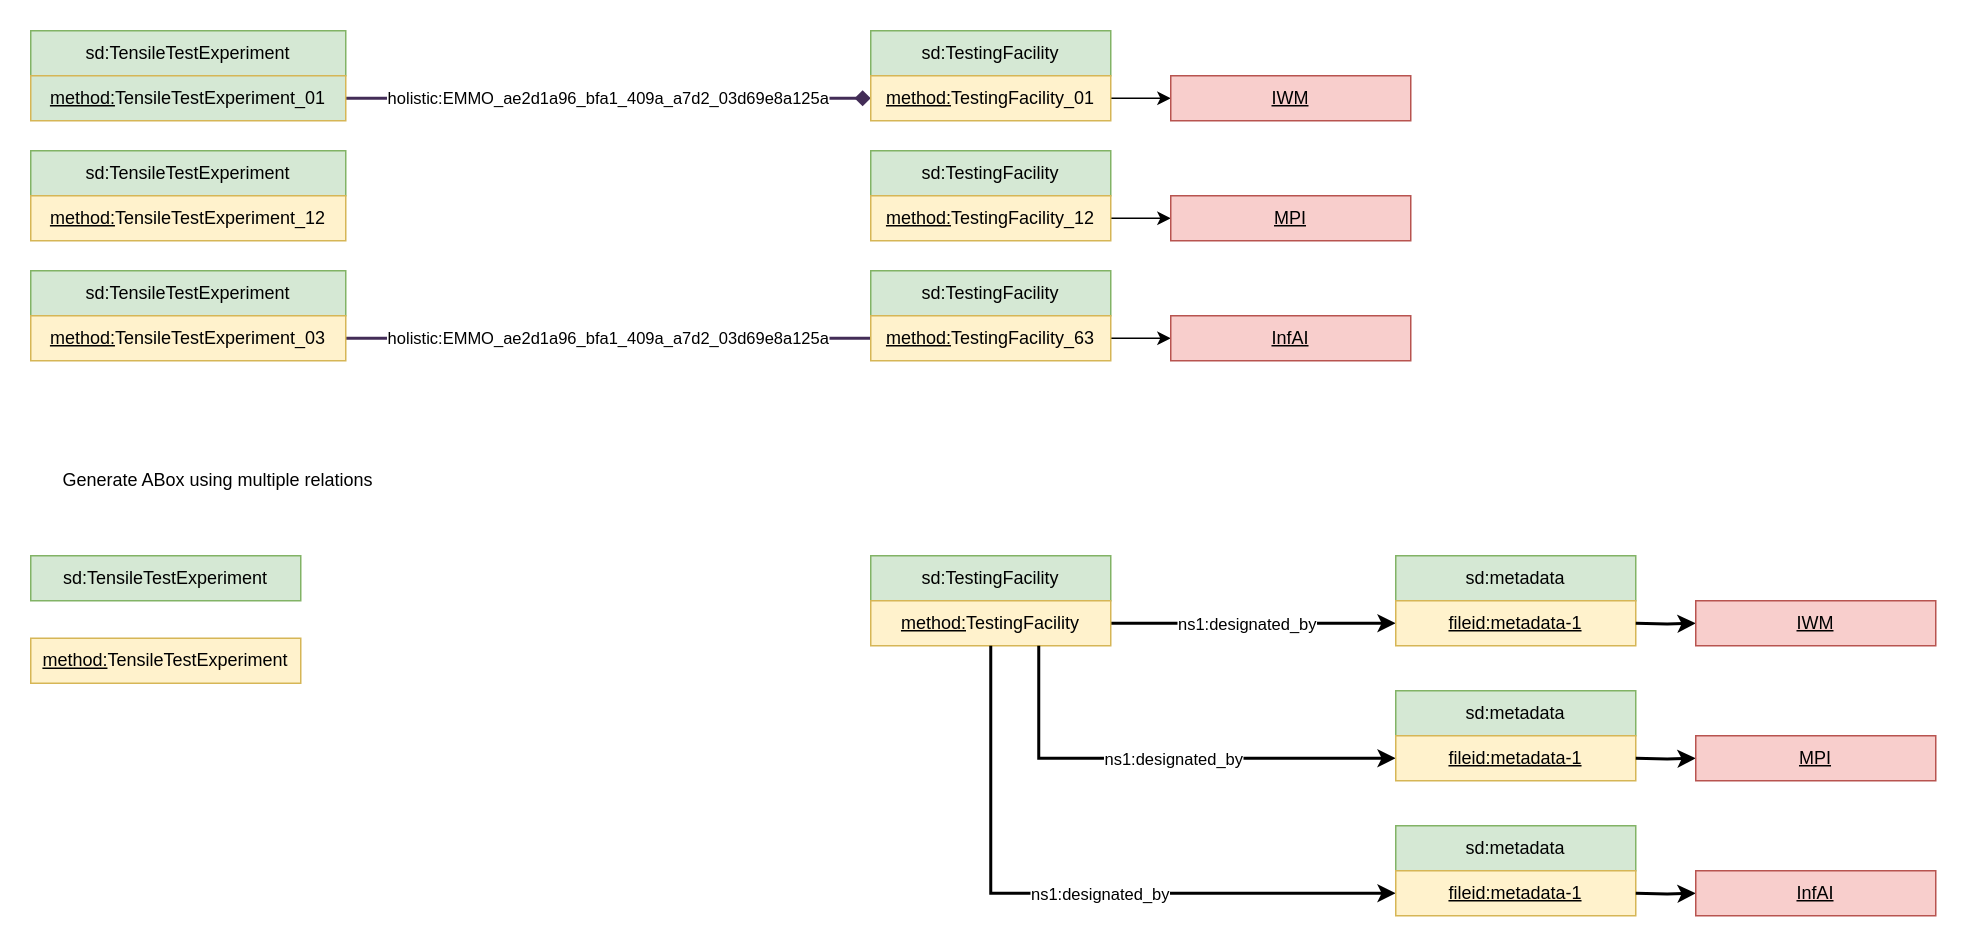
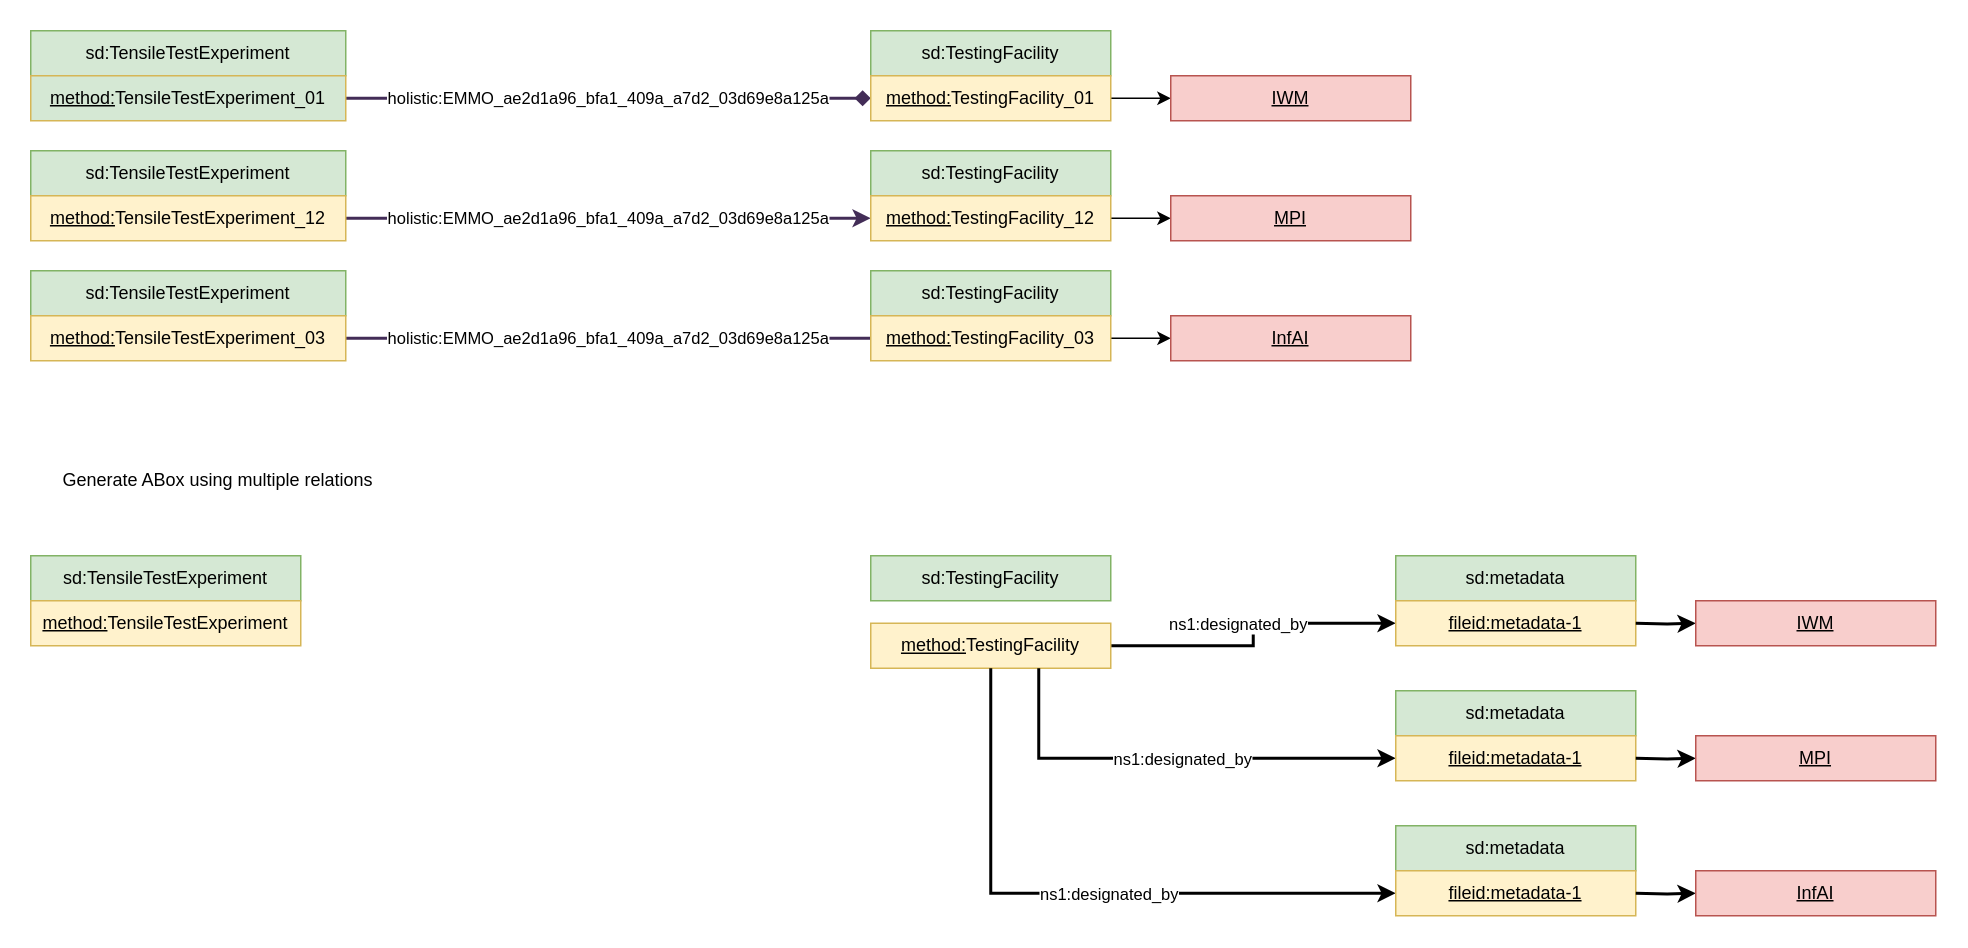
edge "method:TensileTestExperiment_12" -> "method:TestingFacility_12": added, label "holistic:EMMO_ae2d1a96_bfa1_409a_a7d2_03d69e8a125a"
node "method:TestingFacility_63": label "method:TestingFacility_63" -> "method:TestingFacility_03"
node "method:TestingFacility": moved (991, 623) -> (991, 646)
node "method:TensileTestExperiment": moved (166, 661) -> (166, 623)
